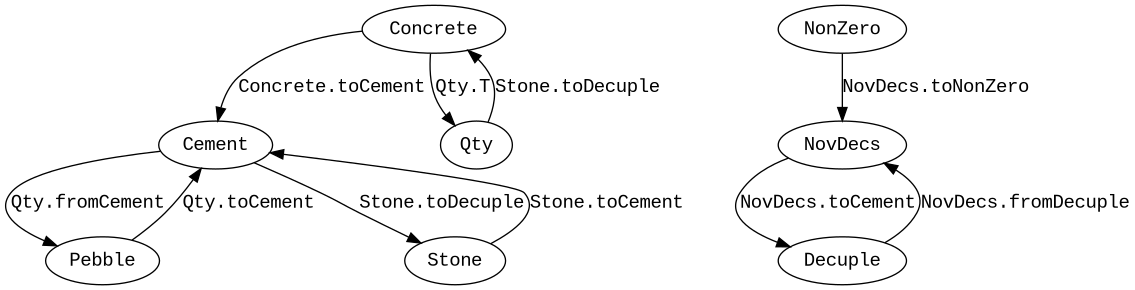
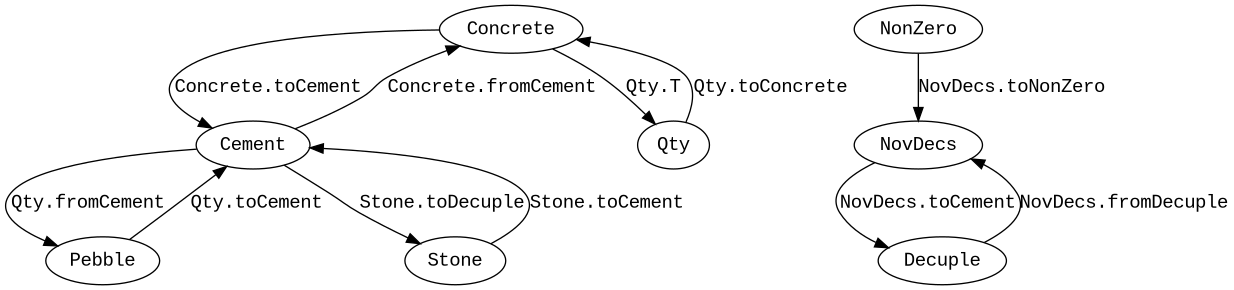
edge "Qty" -> "Concrete": label "Stone.toDecuple" -> "Qty.toConcrete"
edge "Cement" -> "Concrete": added, label "Concrete.fromCement"
